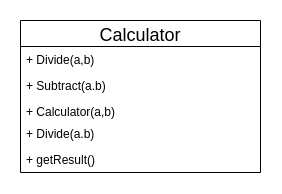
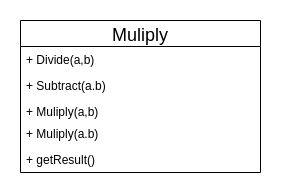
node "Calculator": label "Calculator" -> "Muliply"
node "+ Calculator(a,b)": label "+ Calculator(a,b)" -> "+ Muliply(a,b)"
node "+ Divide(a.b)": label "+ Divide(a.b)" -> "+ Muliply(a.b)"
